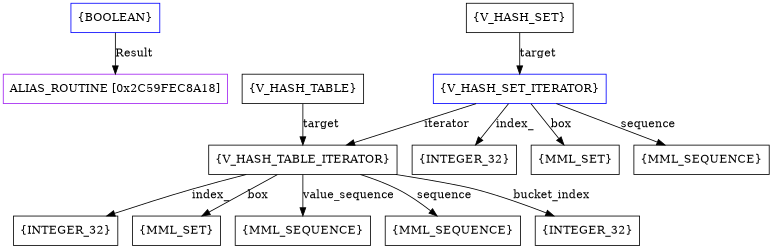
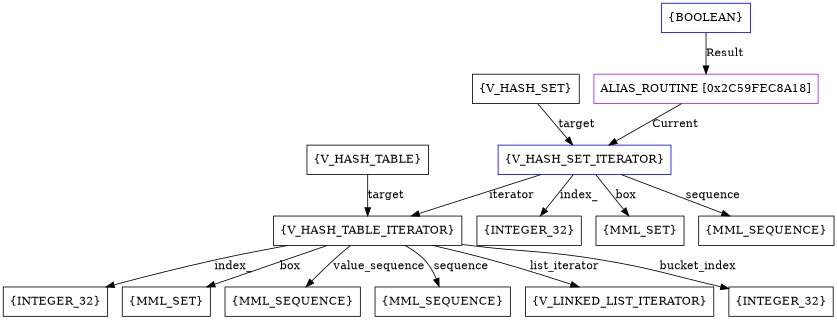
edge "ALIAS_ROUTINE [0x2C59FEC8A18]" -> "{V_HASH_SET_ITERATOR}": added, label "Current"
node "{V_LINKED_LIST_ITERATOR}": added
